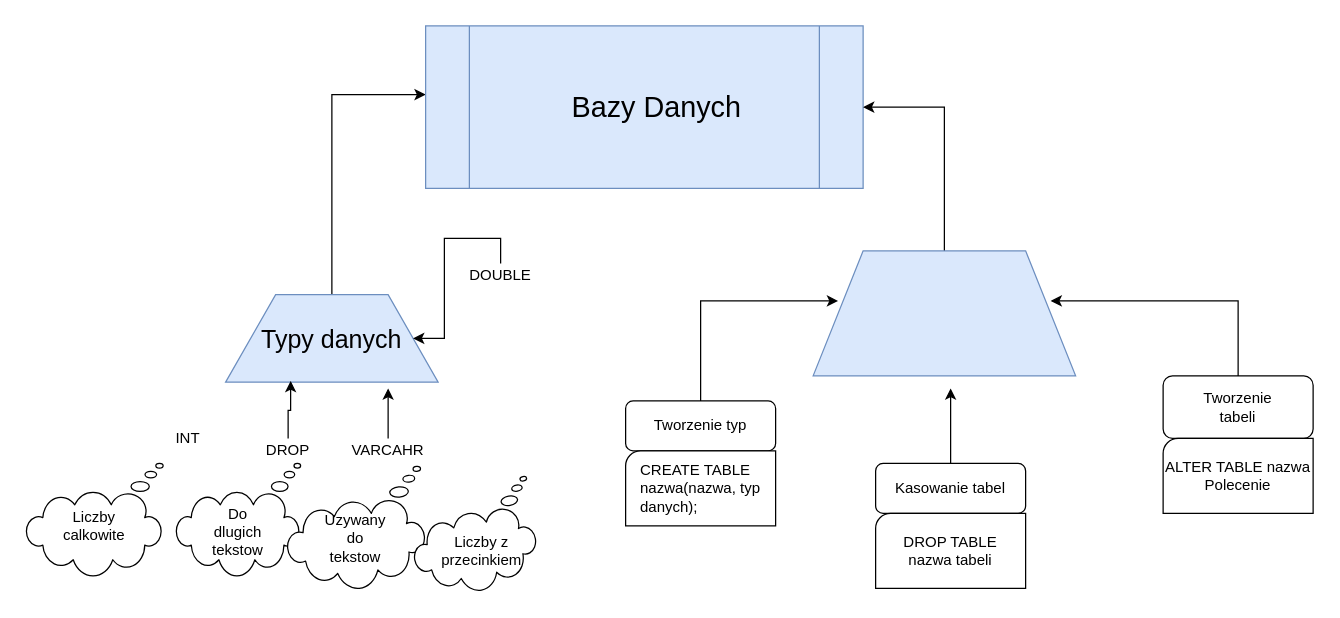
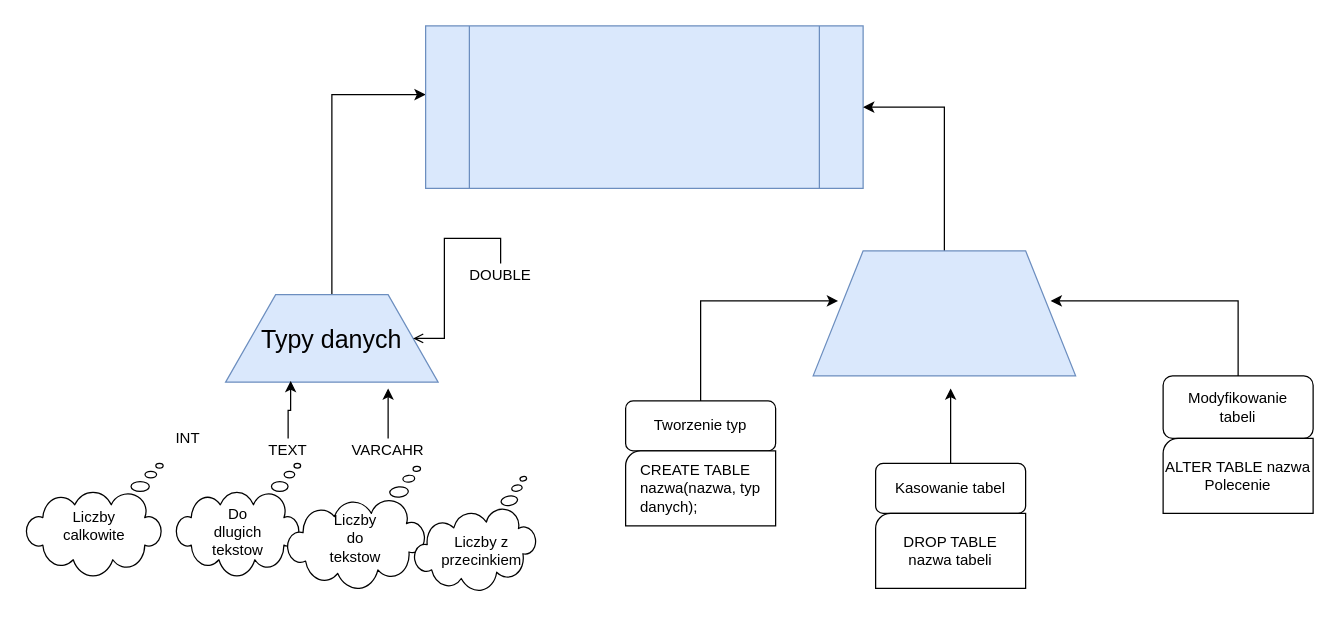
node "Bazy Danych": removed
edge "DOUBLE" -> "Typy danych": arrowhead classic -> open
node "Tworzenie tabeli": label "Tworzenie tabeli" -> "Modyfikowanie tabeli"
node "DROP": label "DROP" -> "TEXT"
node "Uzywany do tekstow": label "Uzywany do tekstow" -> "Liczby do tekstow"
